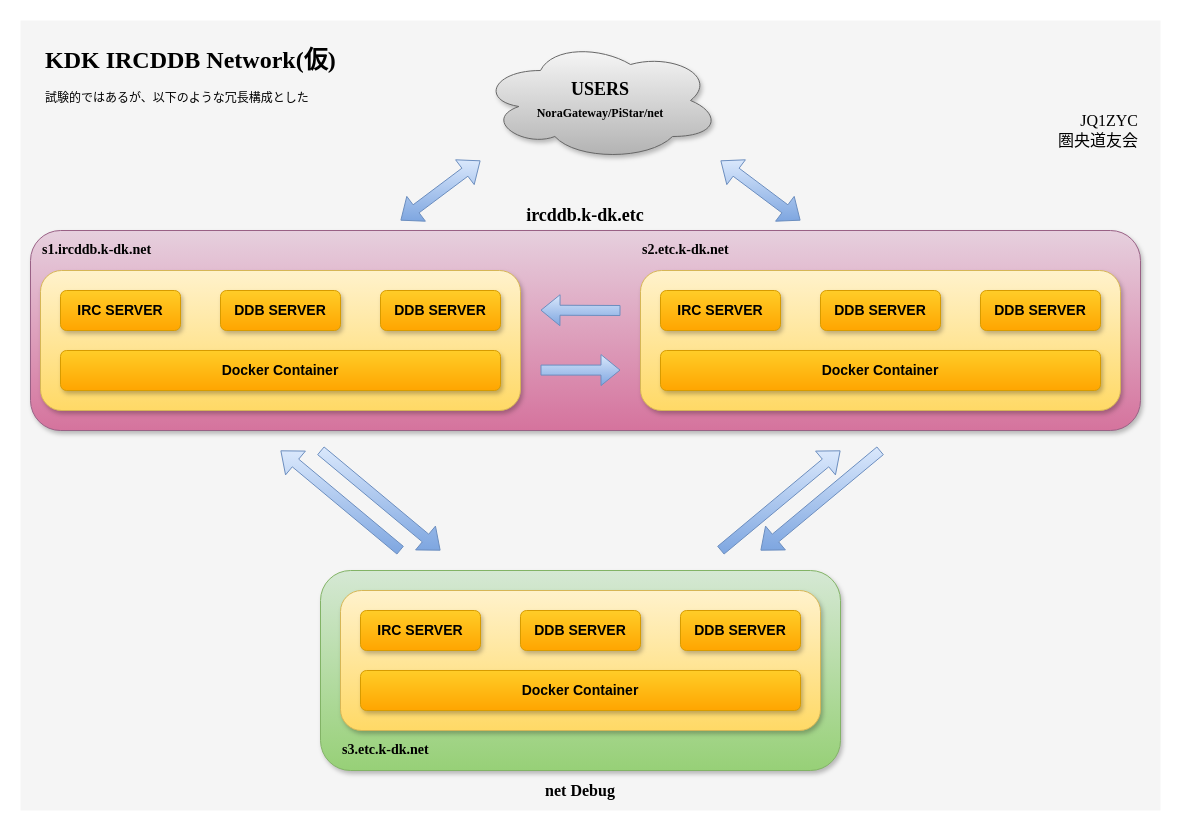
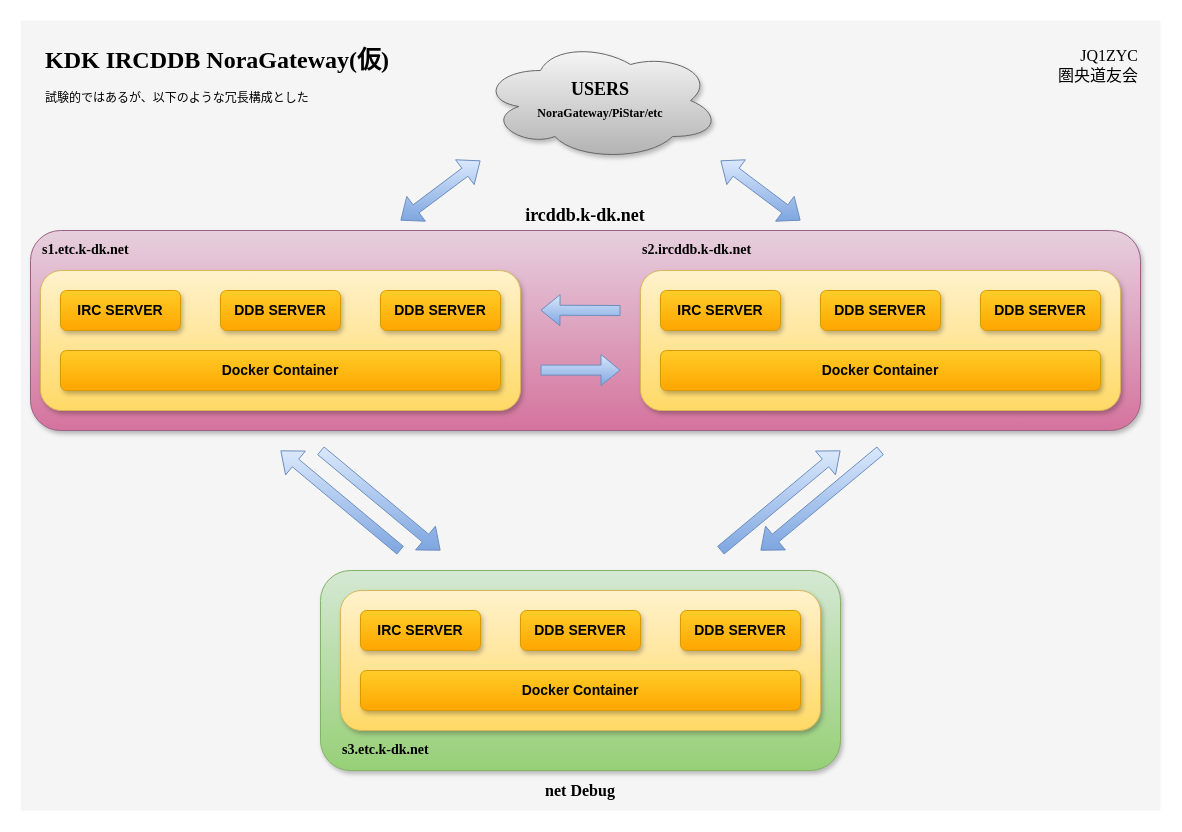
node "KDK IRCDDB Network(仮)試験的ではあるが、以下のような冗長構成とした": label "KDK IRCDDB Network(仮)試験的ではあるが、以下のような冗長構成とした" -> "KDK IRCDDB NoraGateway(仮)試験的ではあるが、以下のような冗長構成とした"
node "USERS NoraGateway/PiStar/net": label "USERS NoraGateway/PiStar/net" -> "USERS NoraGateway/PiStar/etc"
node "JQ1ZYC圏央道友会": moved (1001, 131) -> (1001, 66)
node "ircddb.k-dk.etc": label "ircddb.k-dk.etc" -> "ircddb.k-dk.net"
node "s1.ircddb.k-dk.net": label "s1.ircddb.k-dk.net" -> "s1.etc.k-dk.net"
node "s2.etc.k-dk.net": label "s2.etc.k-dk.net" -> "s2.ircddb.k-dk.net"
